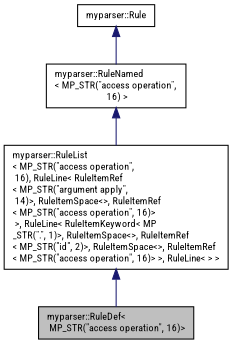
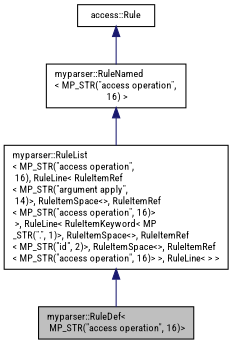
node "myparser::Rule": label "myparser::Rule" -> "access::Rule"
